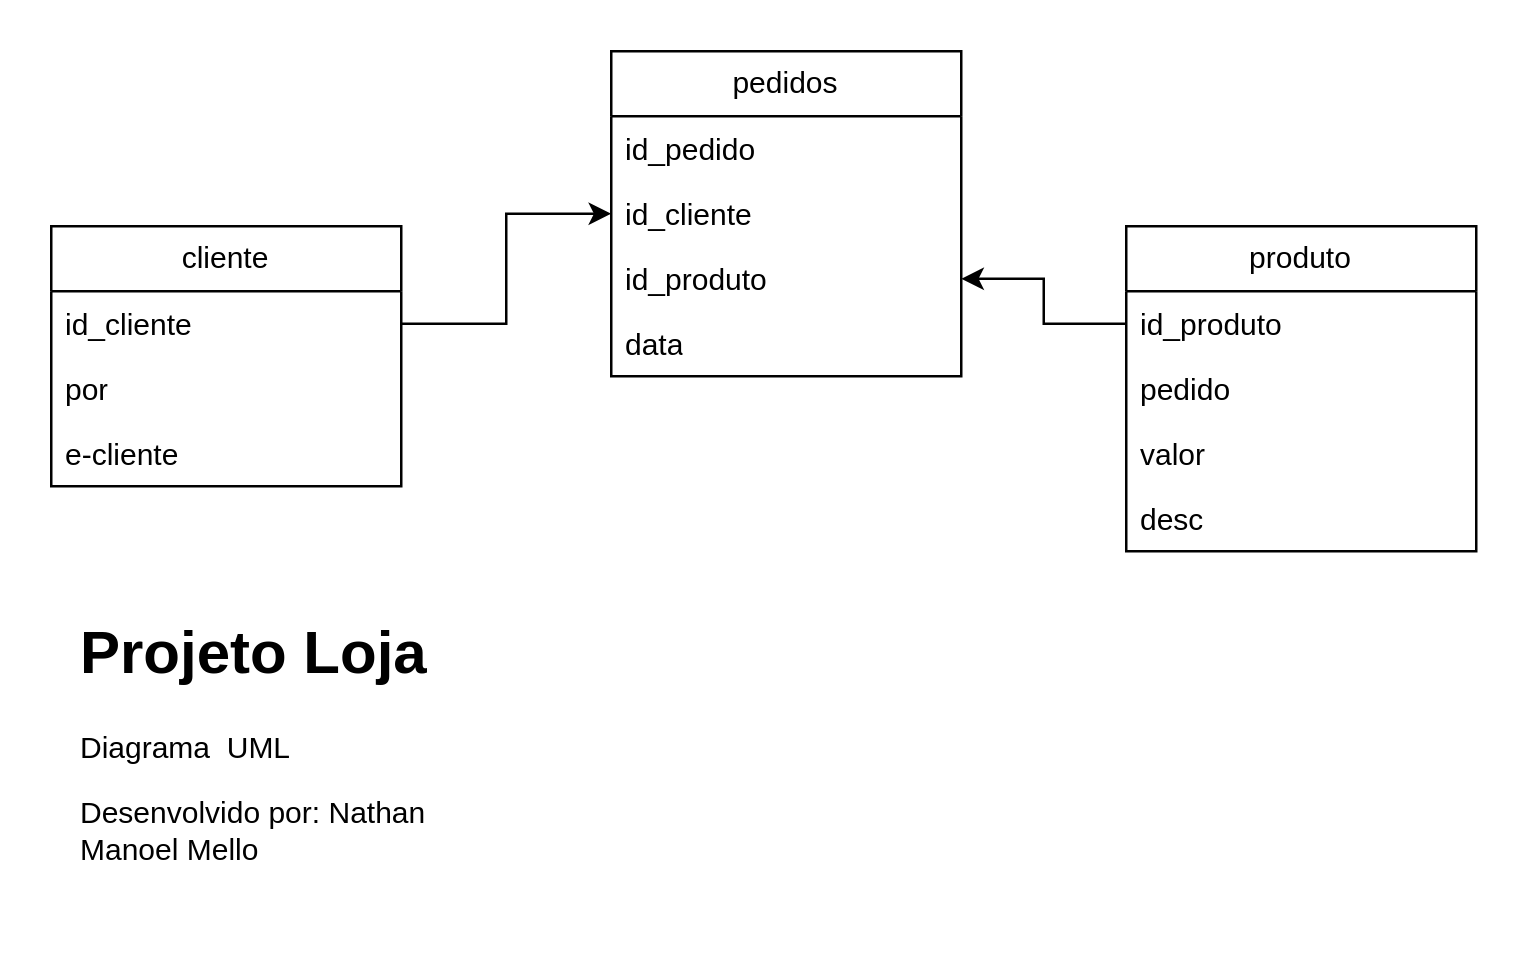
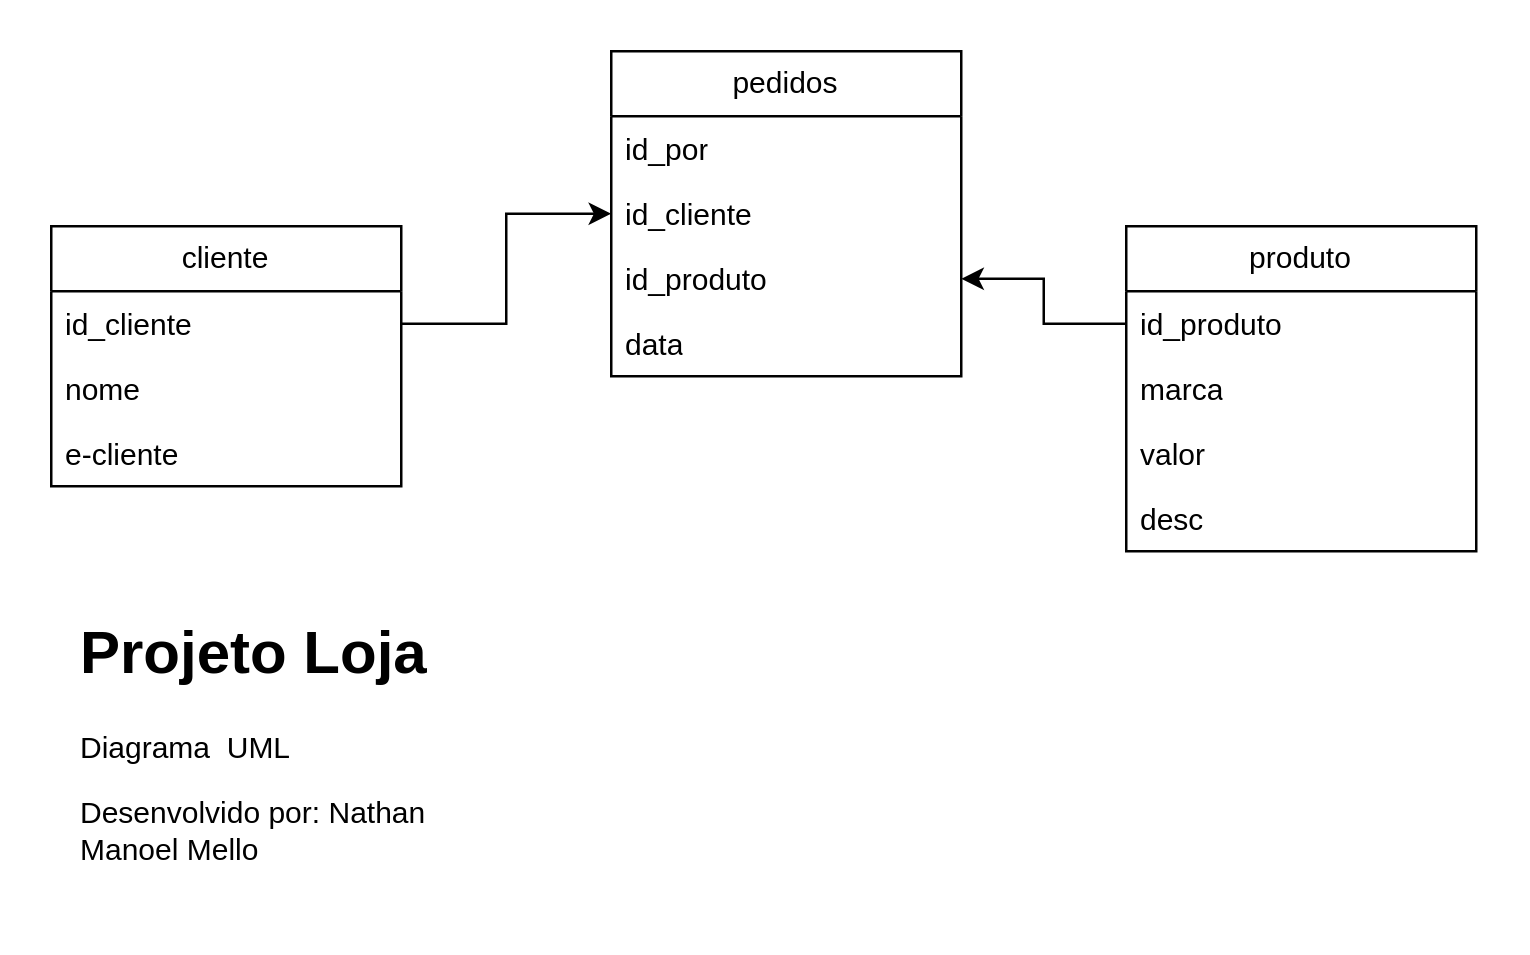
node "id_pedido": label "id_pedido" -> "id_por"
node "por": label "por" -> "nome"
node "pedido": label "pedido" -> "marca"
